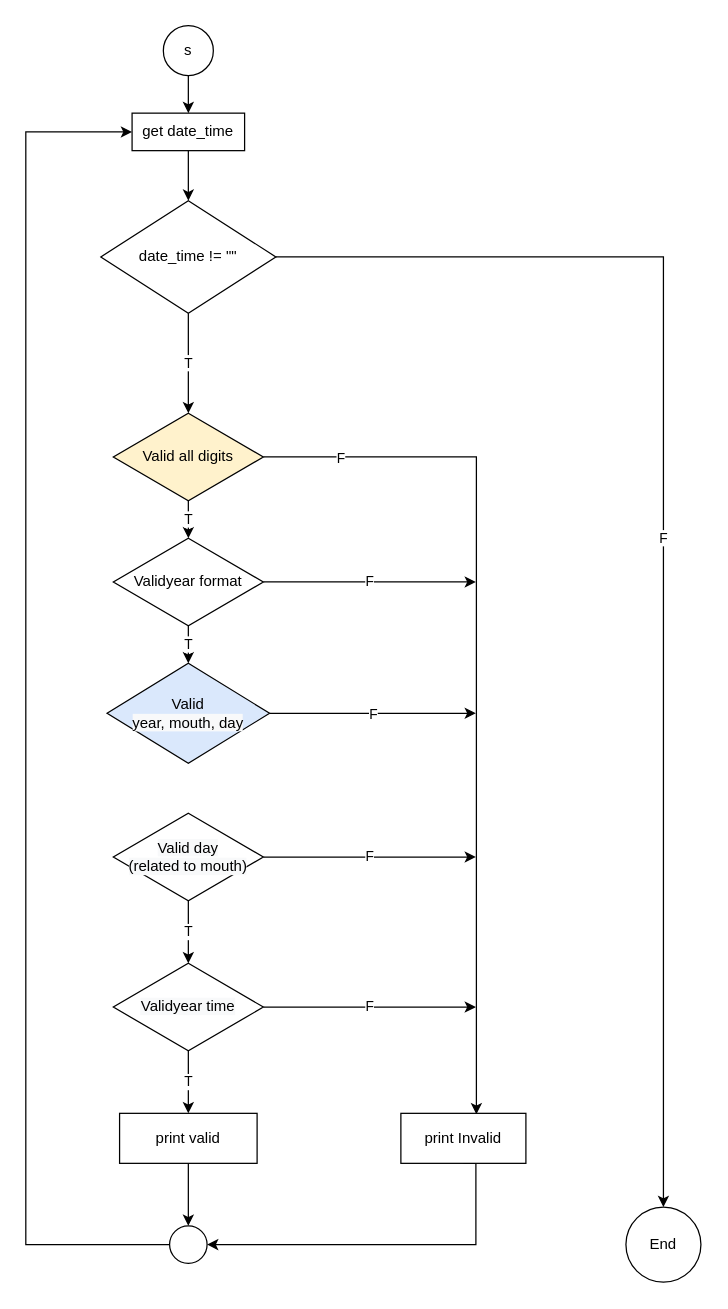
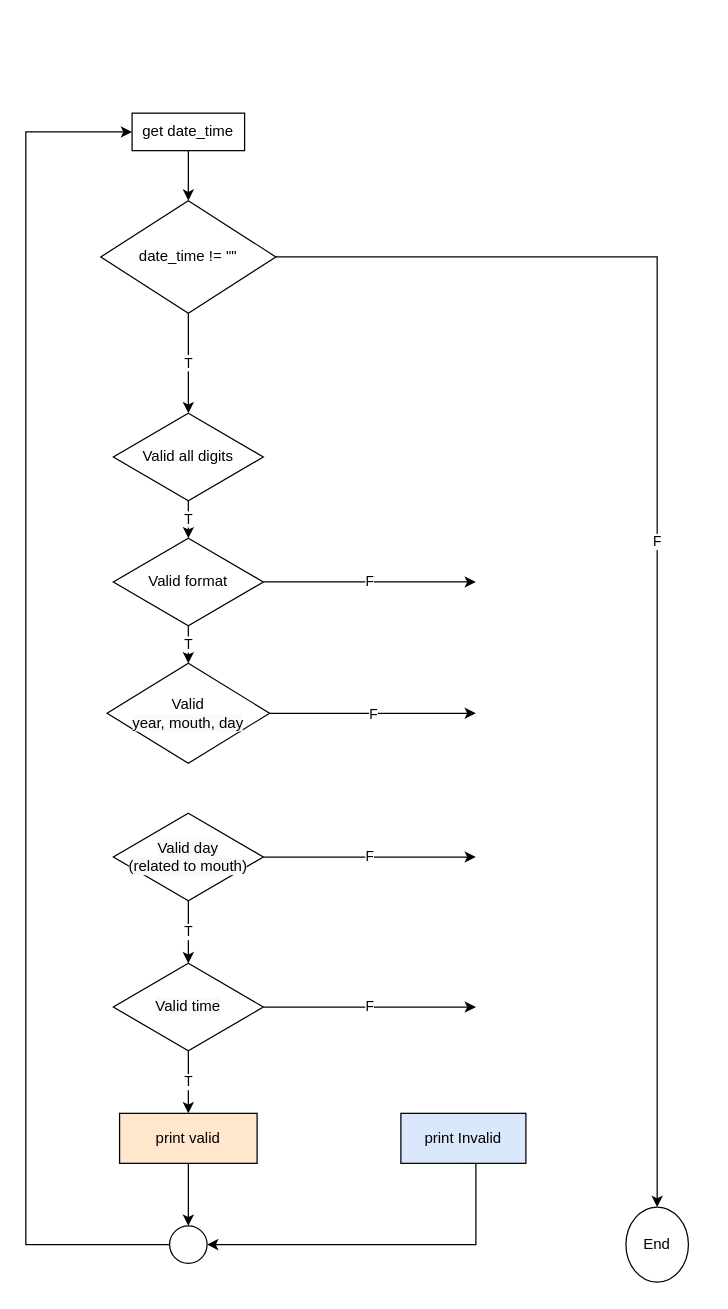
node "s": removed
edge "s" -> "get date_time": removed
node "Valid all digits": fillcolor #fff2cc -> #ffffff
node "Validyear format": label "Validyear format" -> "Valid format"
edge "Valid all digits" -> "print Invalid": removed, label "F"
node "Validyear, mouth, day": fillcolor #dae8fc -> #ffffff
node "Validyear time": label "Validyear time" -> "Valid time"
node "print valid": fillcolor #ffffff -> #ffe6cc
node "print Invalid": fillcolor #ffffff -> #dae8fc
node "End": size 75x75 -> 63x75
